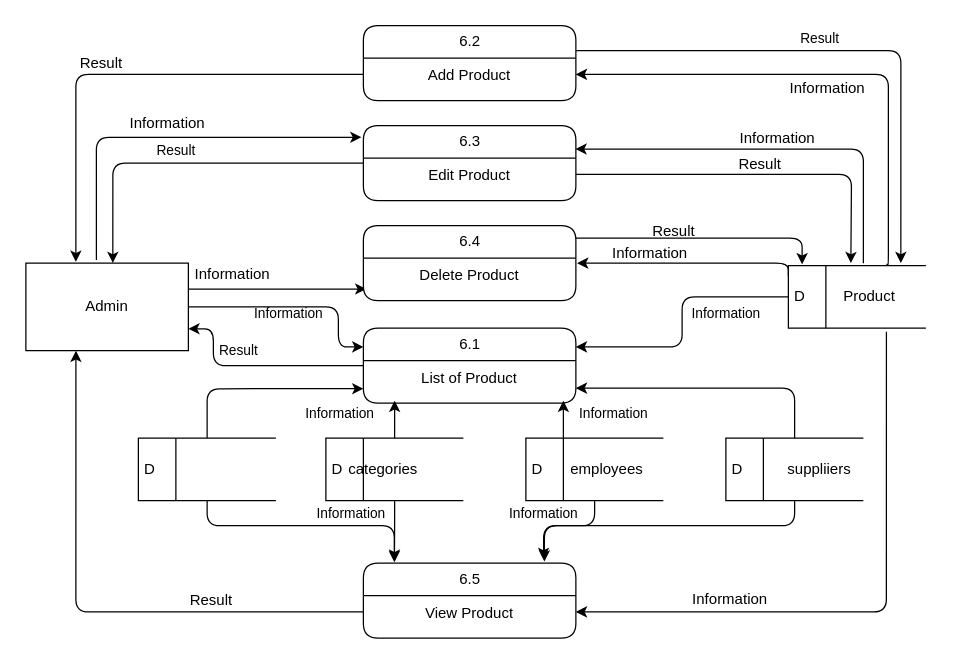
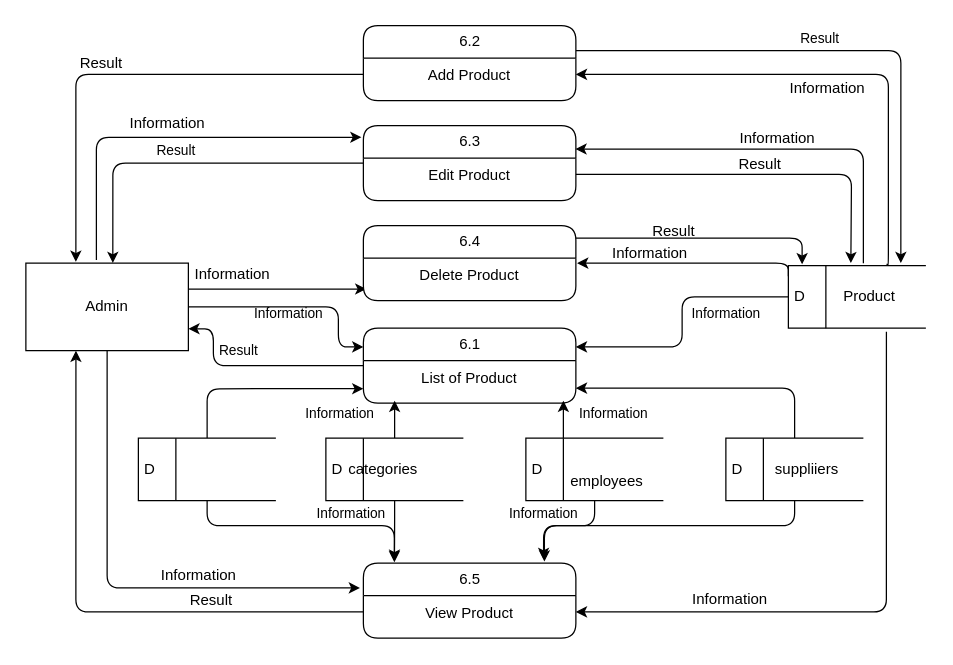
node "employees": moved (607, 469) -> (607, 482)
node "suppliiers": moved (819, 469) -> (807, 469)
edge "Admin" -> "6.5": added, label "Information"
